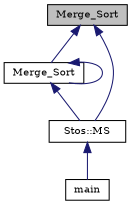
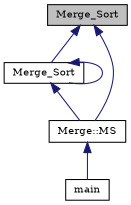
node "Stos::MS": label "Stos::MS" -> "Merge::MS"
